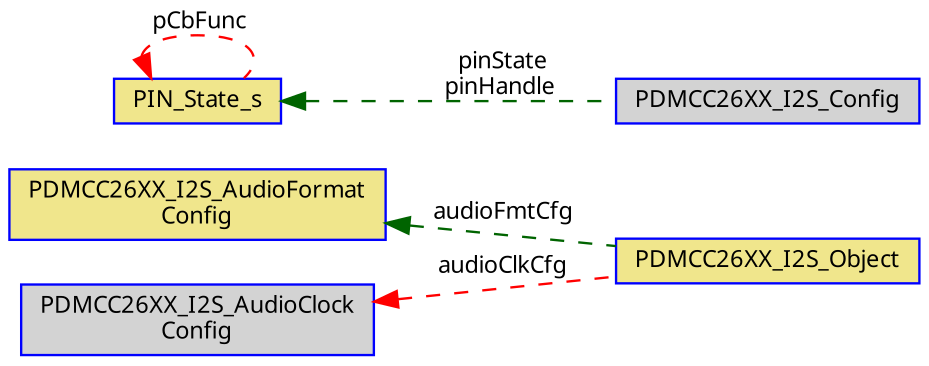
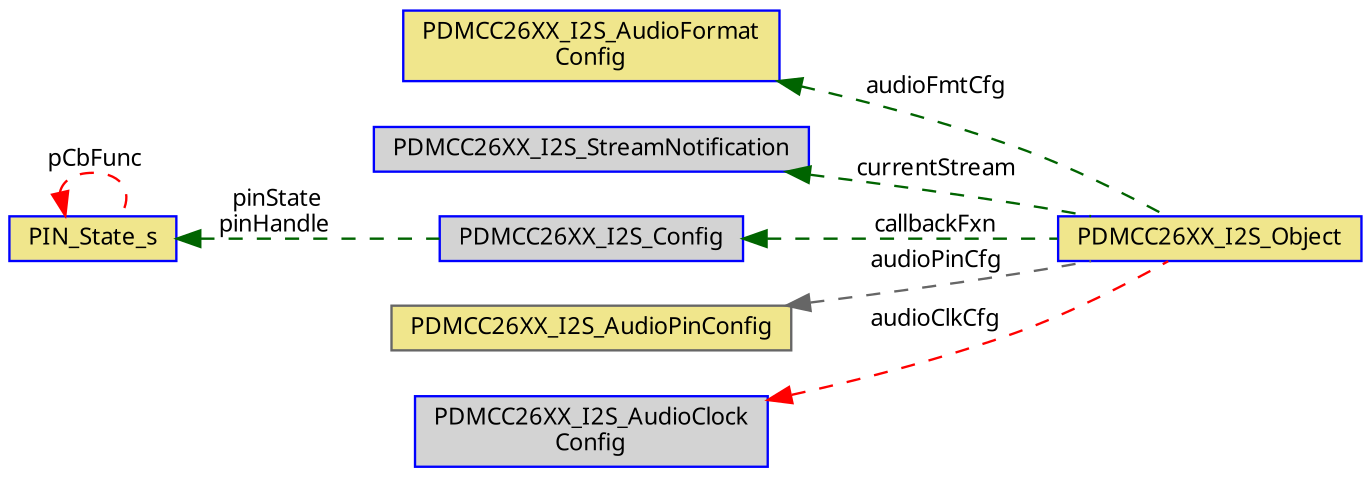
node "PDMCC26XX_I2S_StreamNotification": added
edge "PDMCC26XX_I2S_Object" -> "PDMCC26XX_I2S_Config": added, label "callbackFxn"
node "PDMCC26XX_I2S_AudioPinConfig": added
